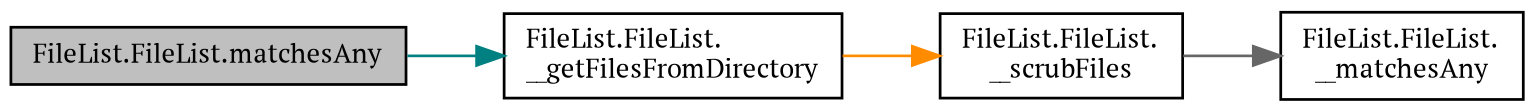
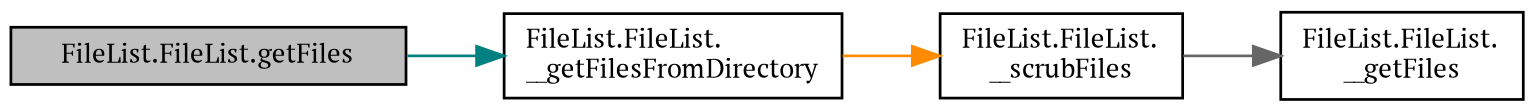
node "FileList.FileList.matchesAny": label "FileList.FileList.matchesAny" -> "FileList.FileList.getFiles"
node "FileList.FileList. __matchesAny": label "FileList.FileList. __matchesAny" -> "FileList.FileList. __getFiles"
